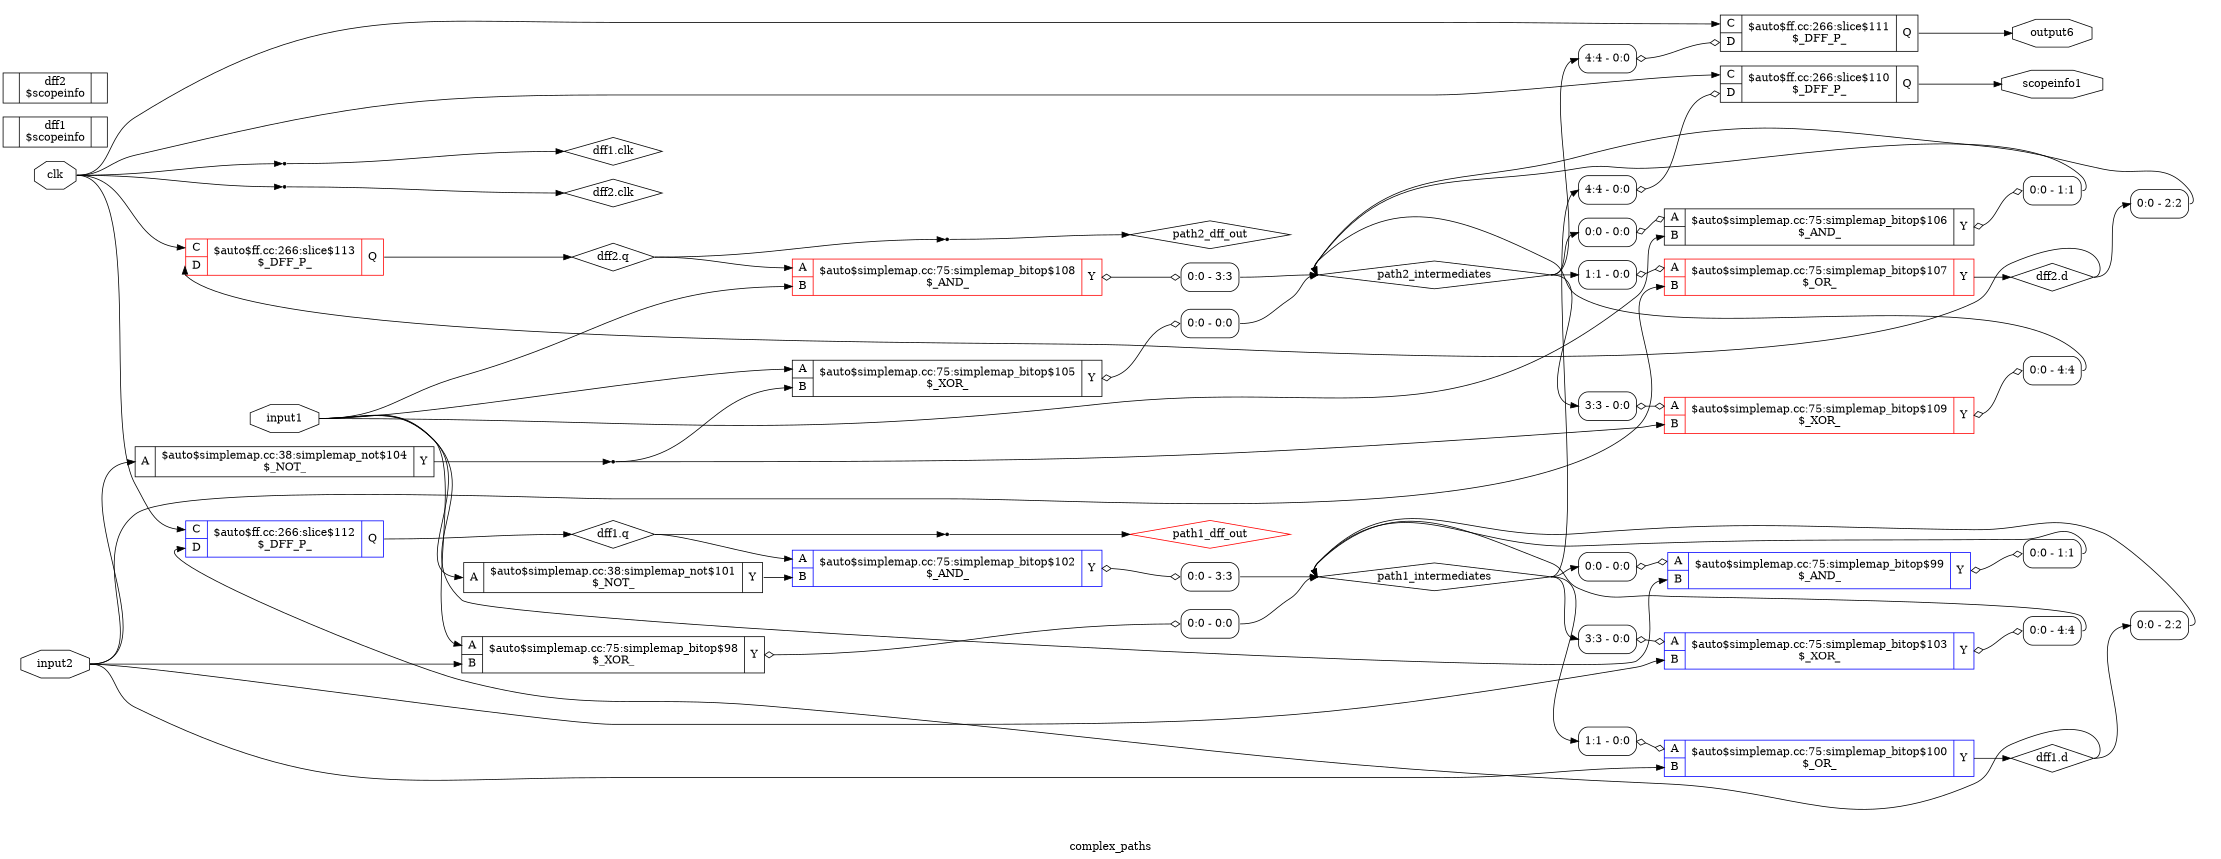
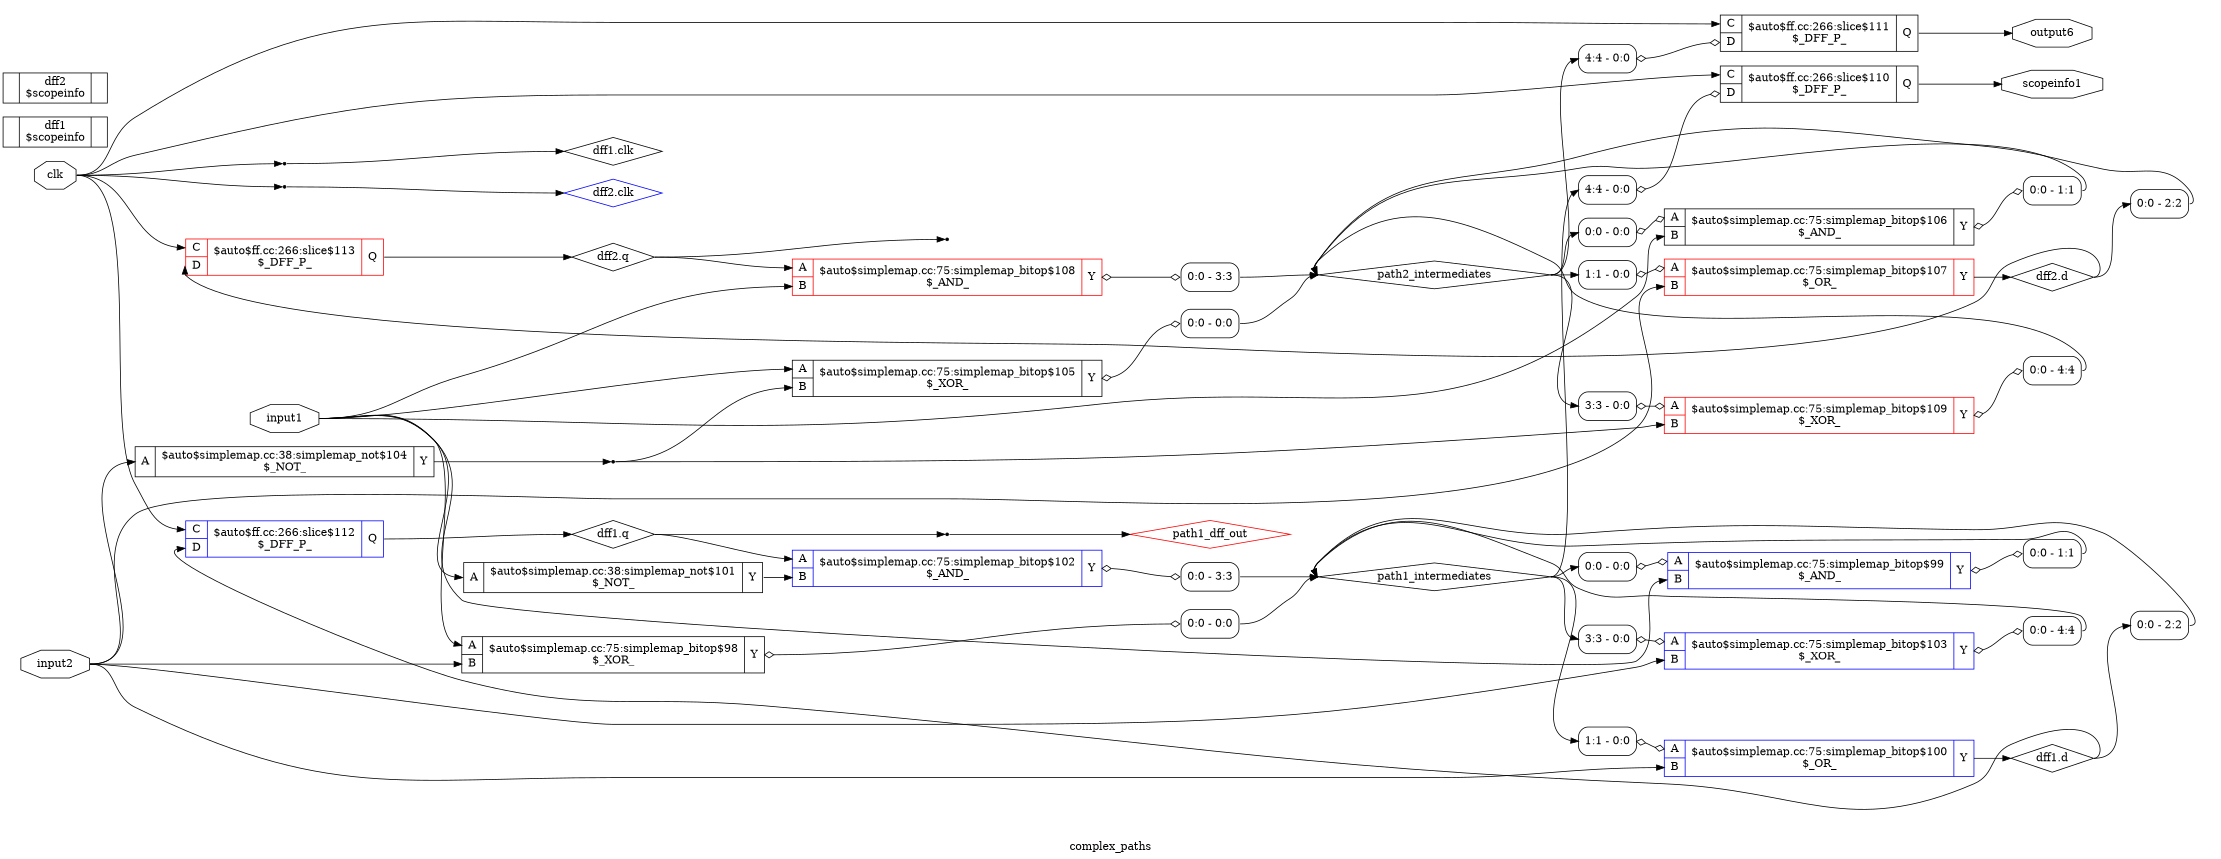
node "dff2.clk": color black -> blue
node "path2_dff_out": removed
